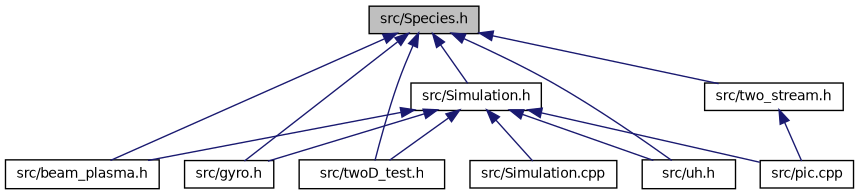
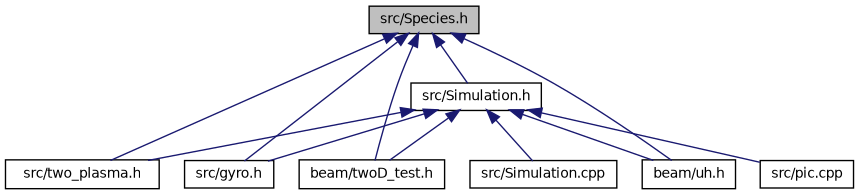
node "src/two_stream.h": removed
node "src/beam_plasma.h": label "src/beam_plasma.h" -> "src/two_plasma.h"
node "src/twoD_test.h": label "src/twoD_test.h" -> "beam/twoD_test.h"
node "src/uh.h": label "src/uh.h" -> "beam/uh.h"
